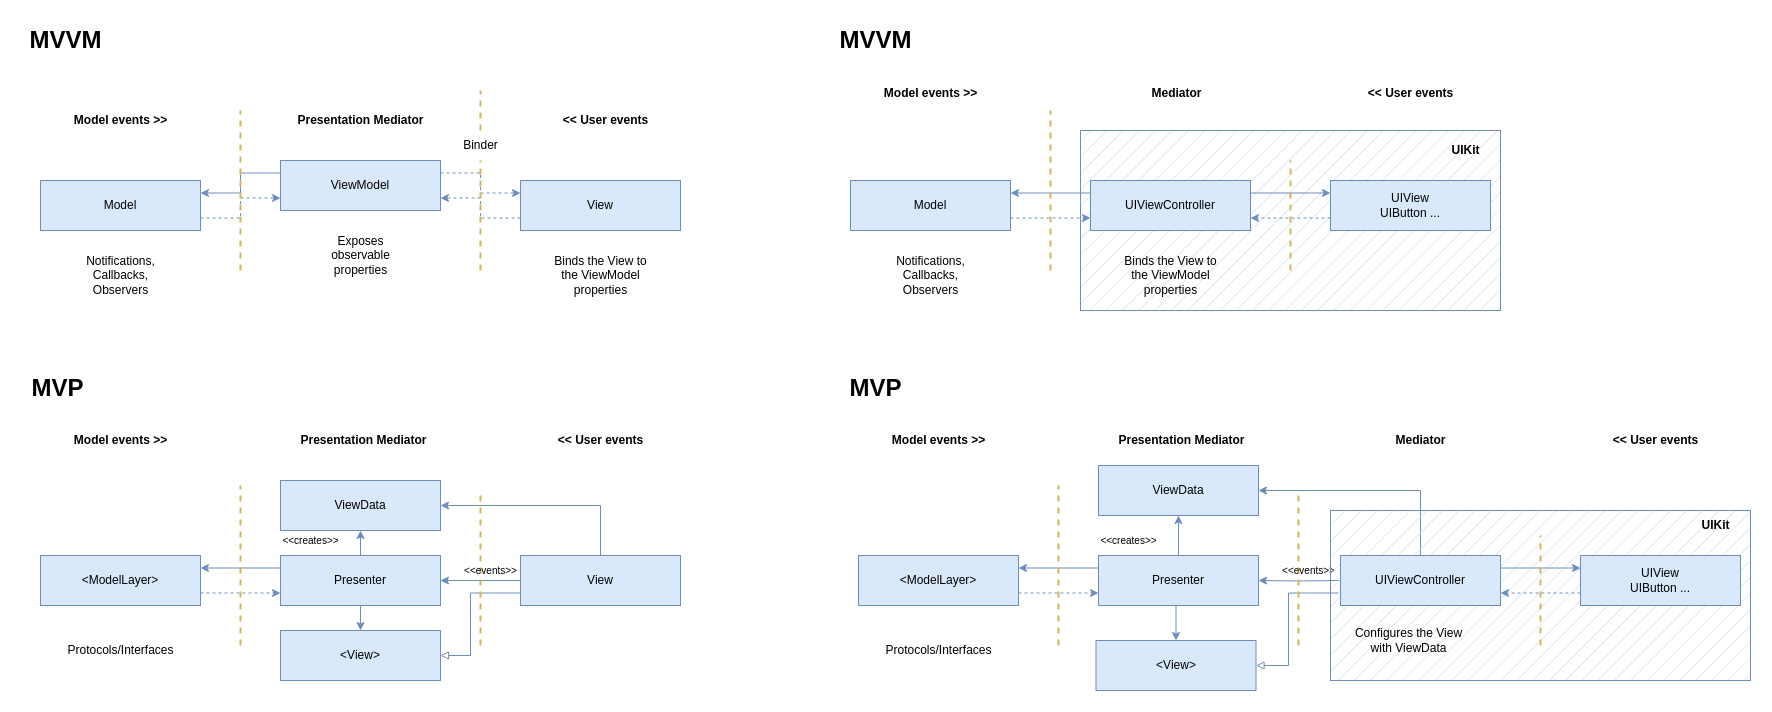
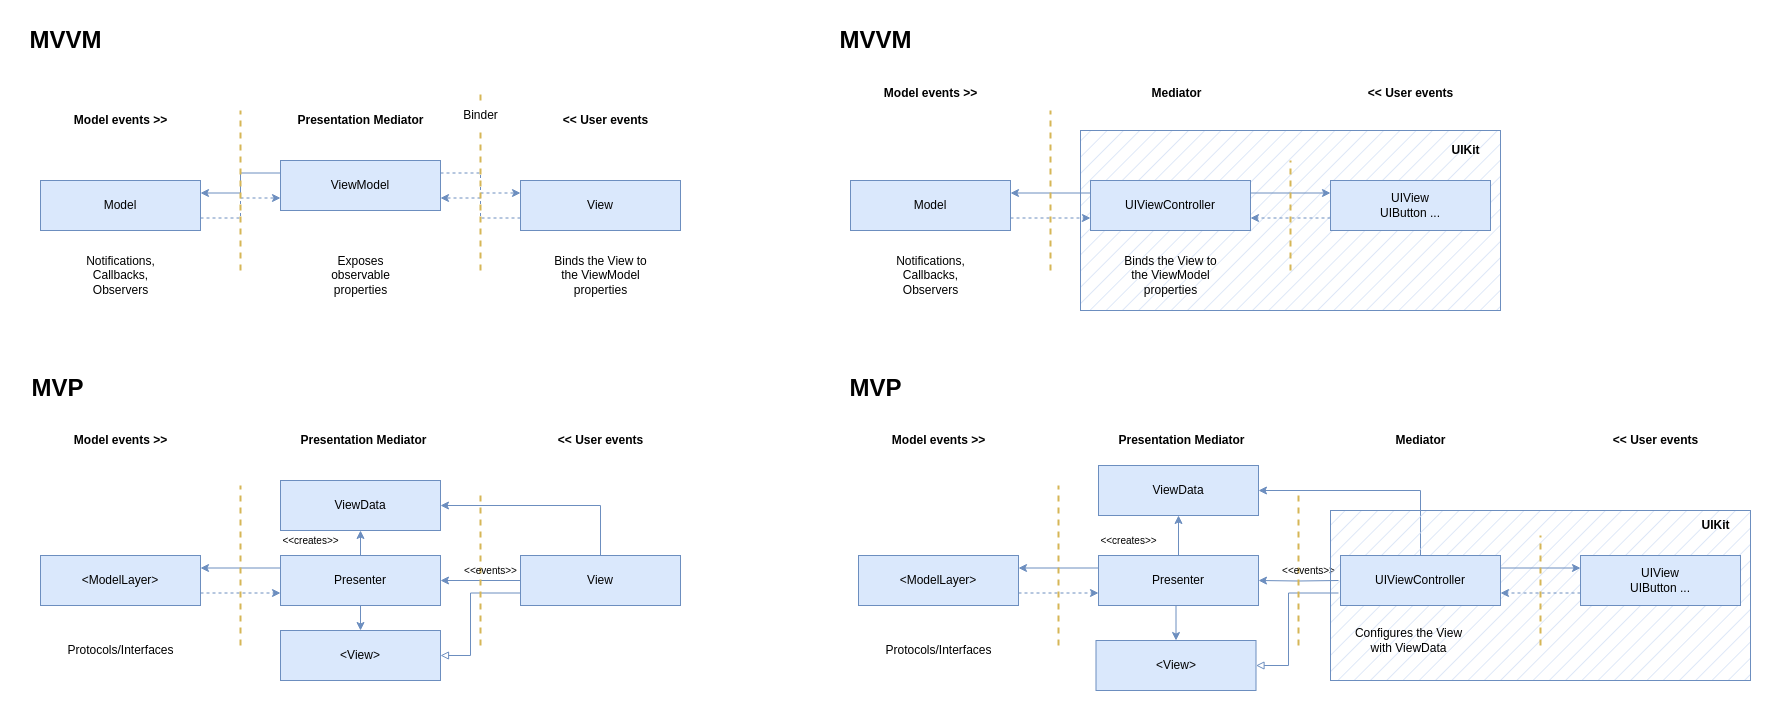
node "Binder": moved (481, 146) -> (481, 116)
node "Exposes observable properties": moved (361, 256) -> (361, 276)
